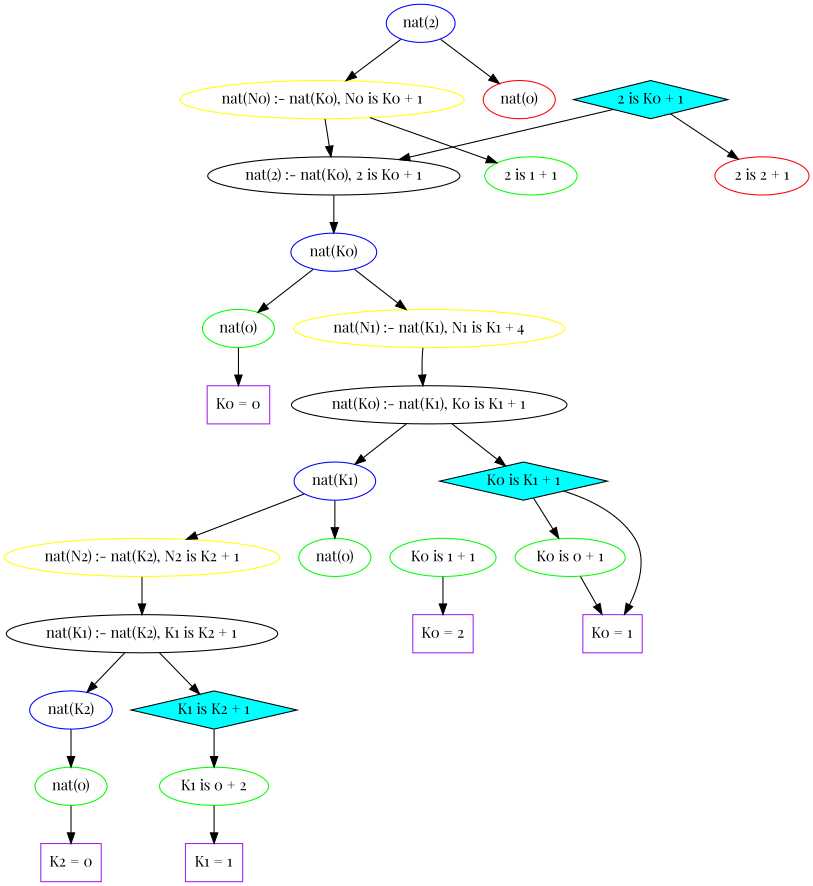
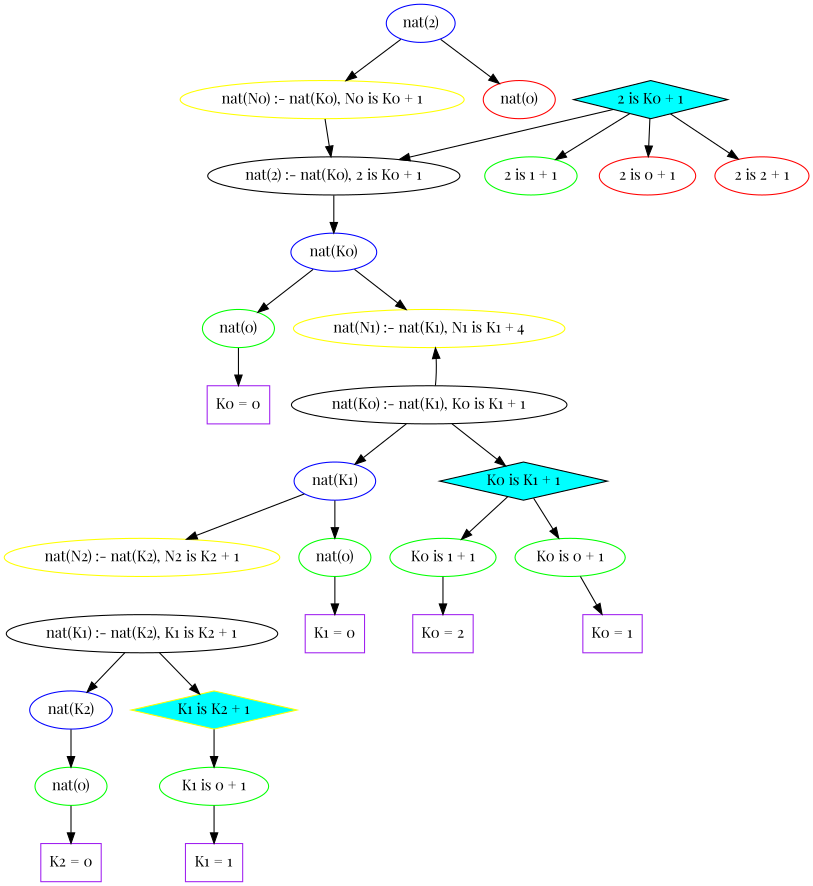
edge "nat(N0) :- nat(K0), N0 is K0 + 1" -> "2 is 1 + 1": now "2 is K0 + 1" -> "2 is 1 + 1"
node "2 is 0 + 1": added
edge "nat(N1) :- nat(K1), N1 is K1 + 4" -> "nat(K0) :- nat(K1), K0 is K1 + 1": reversed
edge "K0 is K1 + 1" -> "K0 = 1": now "K0 is K1 + 1" -> "K0 is 1 + 1"
edge "nat(N2) :- nat(K2), N2 is K2 + 1" -> "nat(K1) :- nat(K2), K1 is K2 + 1": removed
node "K1 = 0": added
node "K1 is K2 + 1": color black -> yellow
node "K1 is 0 + 2": label "K1 is 0 + 2" -> "K1 is 0 + 1"
